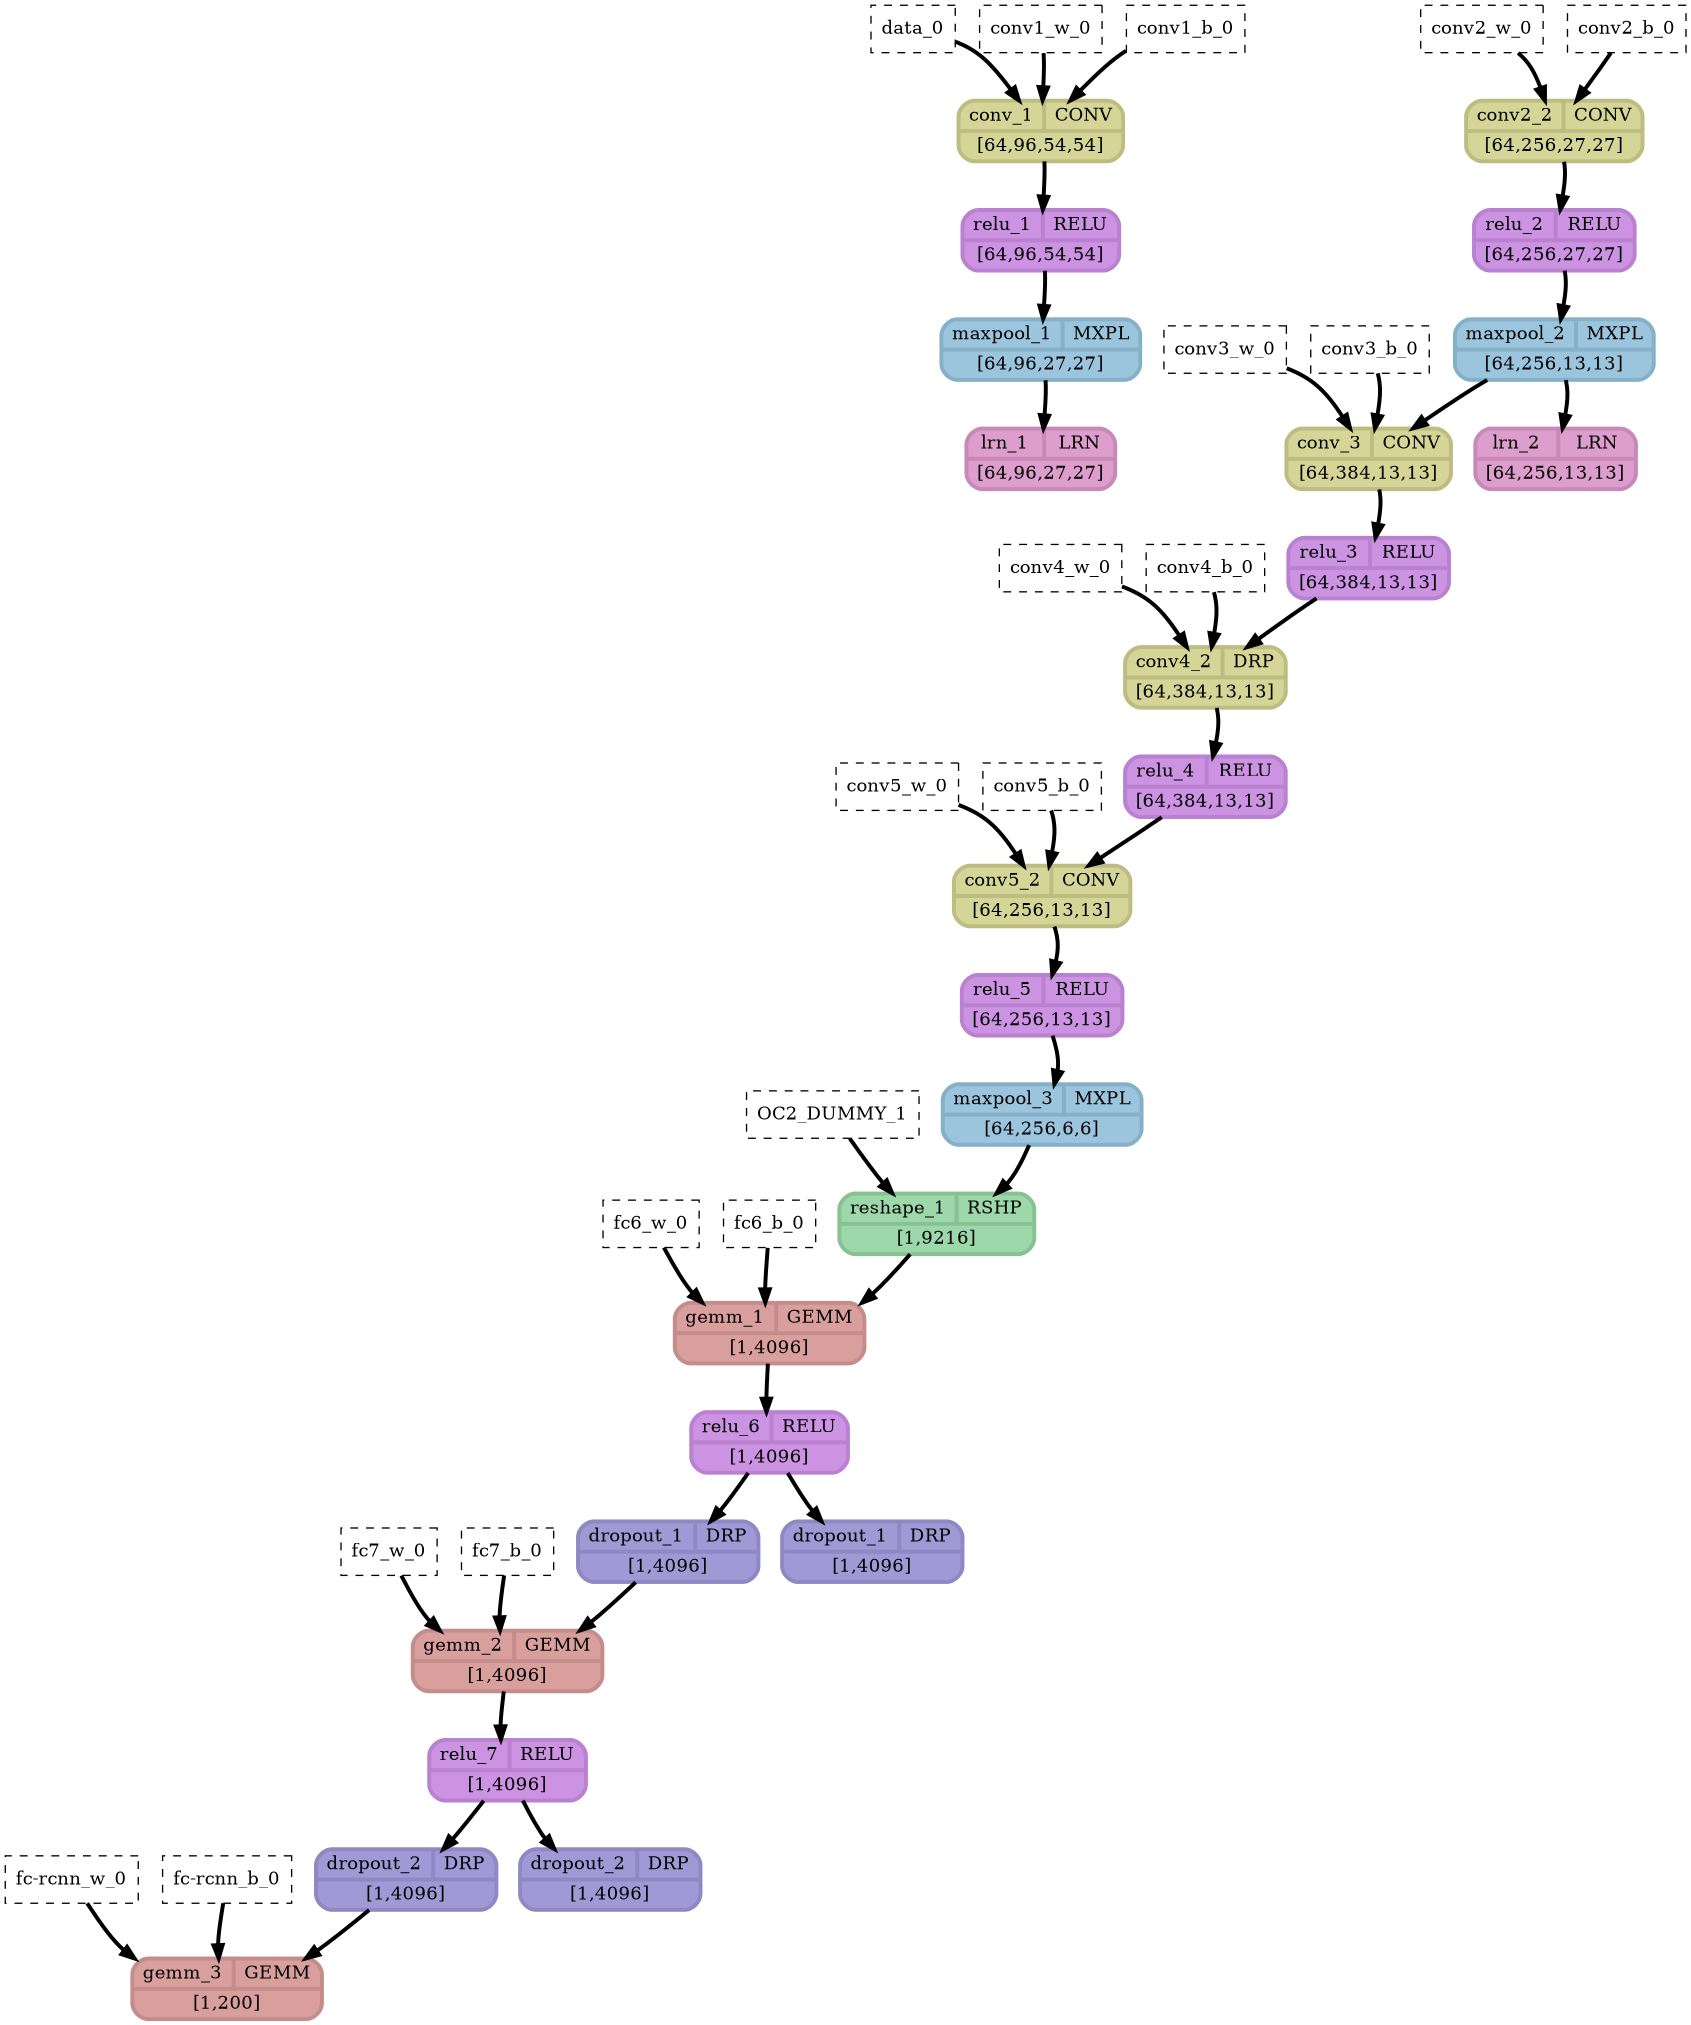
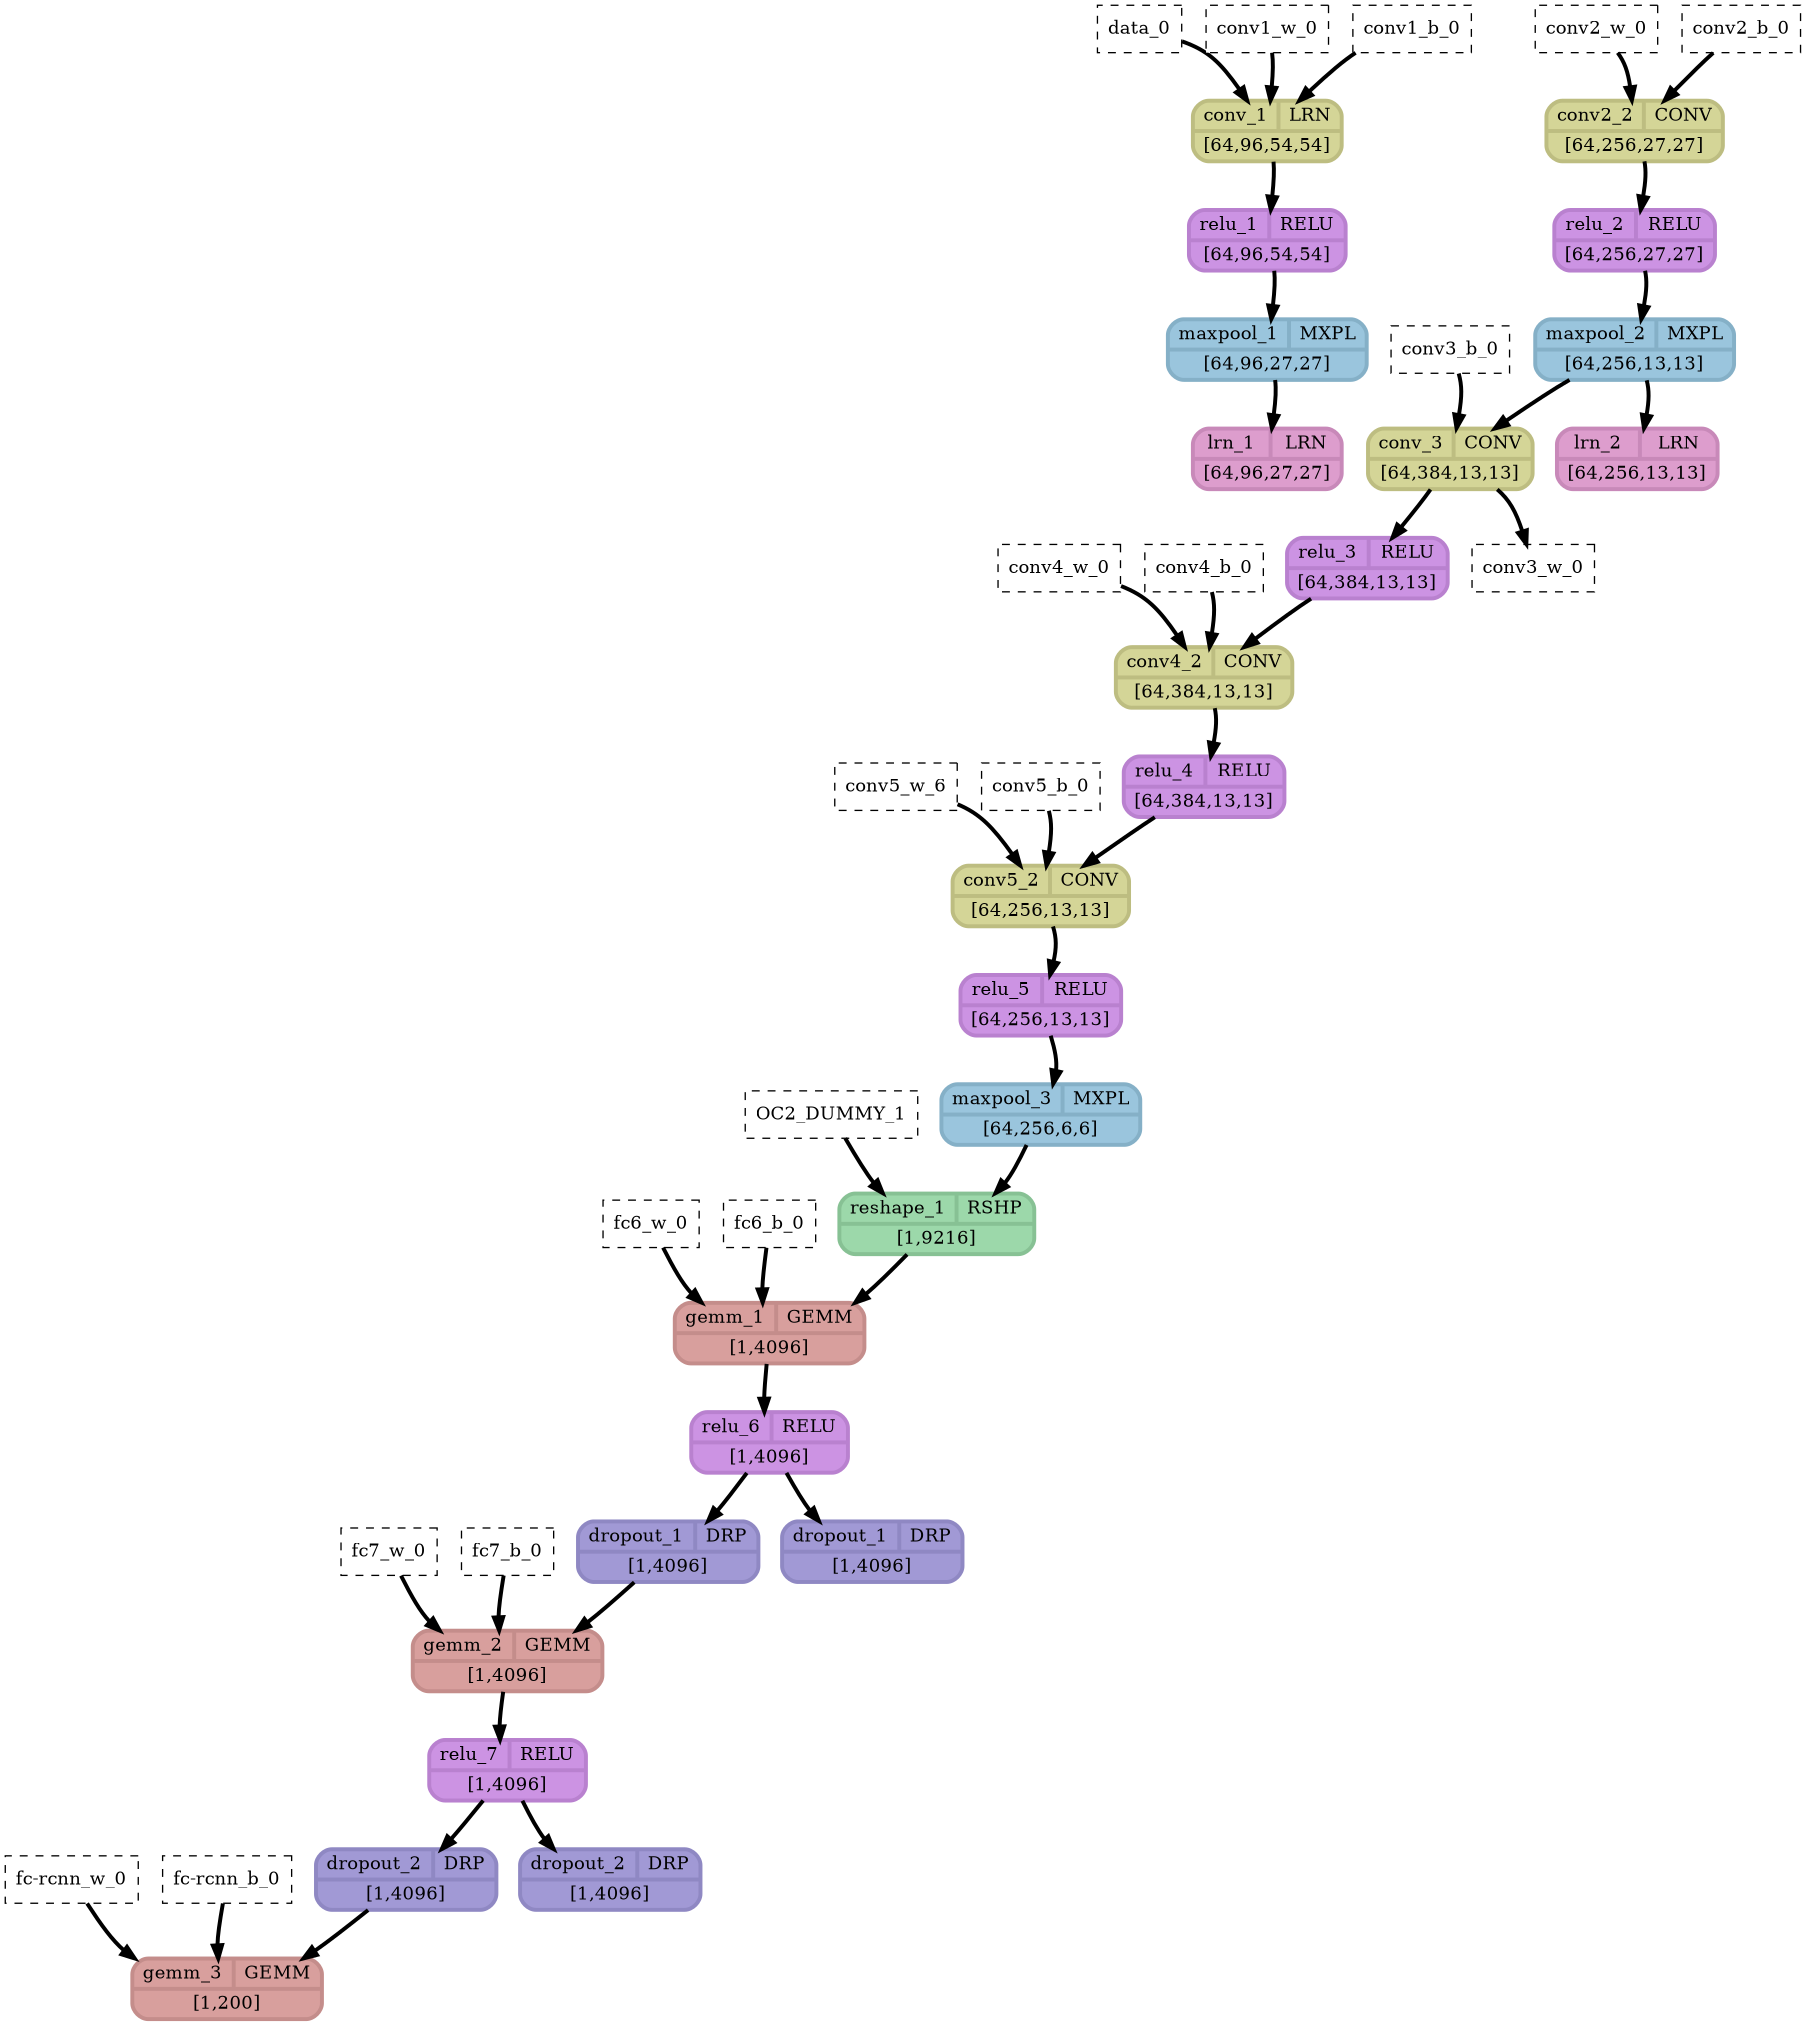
node "conv_1": text "CONV" -> "LRN"
edge "conv3_w_0" -> "conv_3": reversed
node "conv4_2": text "DRP" -> "CONV"
node "conv5_w_0": label "conv5_w_0" -> "conv5_w_6"
